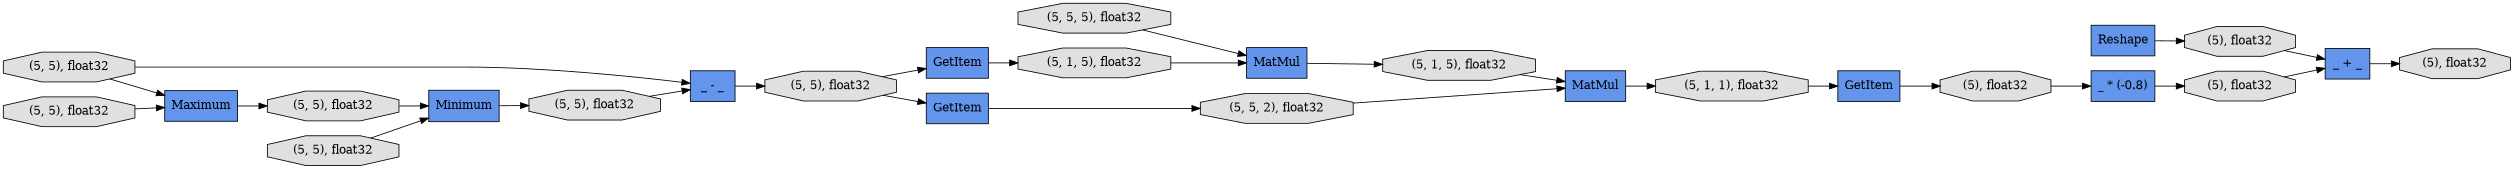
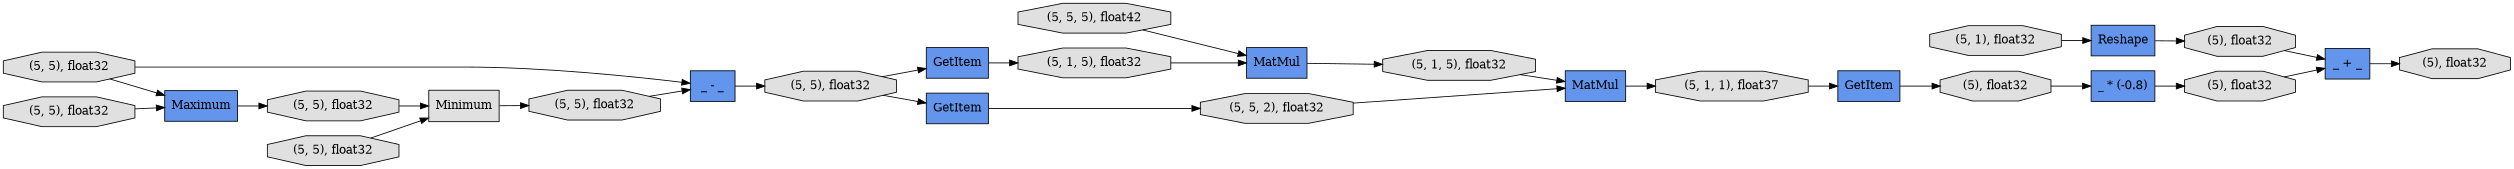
node "(5, 5, 5), float32": label "(5, 5, 5), float32" -> "(5, 5, 5), float42"
node "(5, 1), float32": added
node "(5, 1, 1), float32": label "(5, 1, 1), float32" -> "(5, 1, 1), float37"
node "Minimum": fillcolor #6495ed -> #e0e0e0
